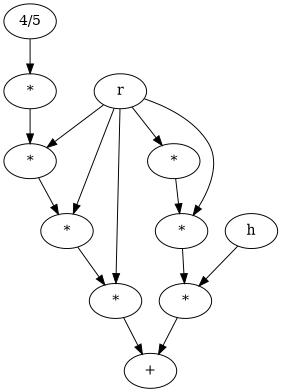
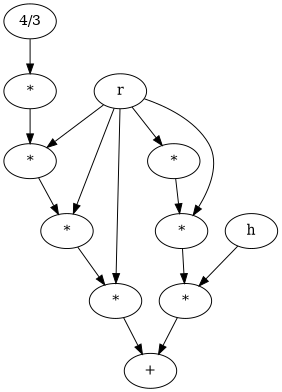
node "4/5": label "4/5" -> "4/3"
